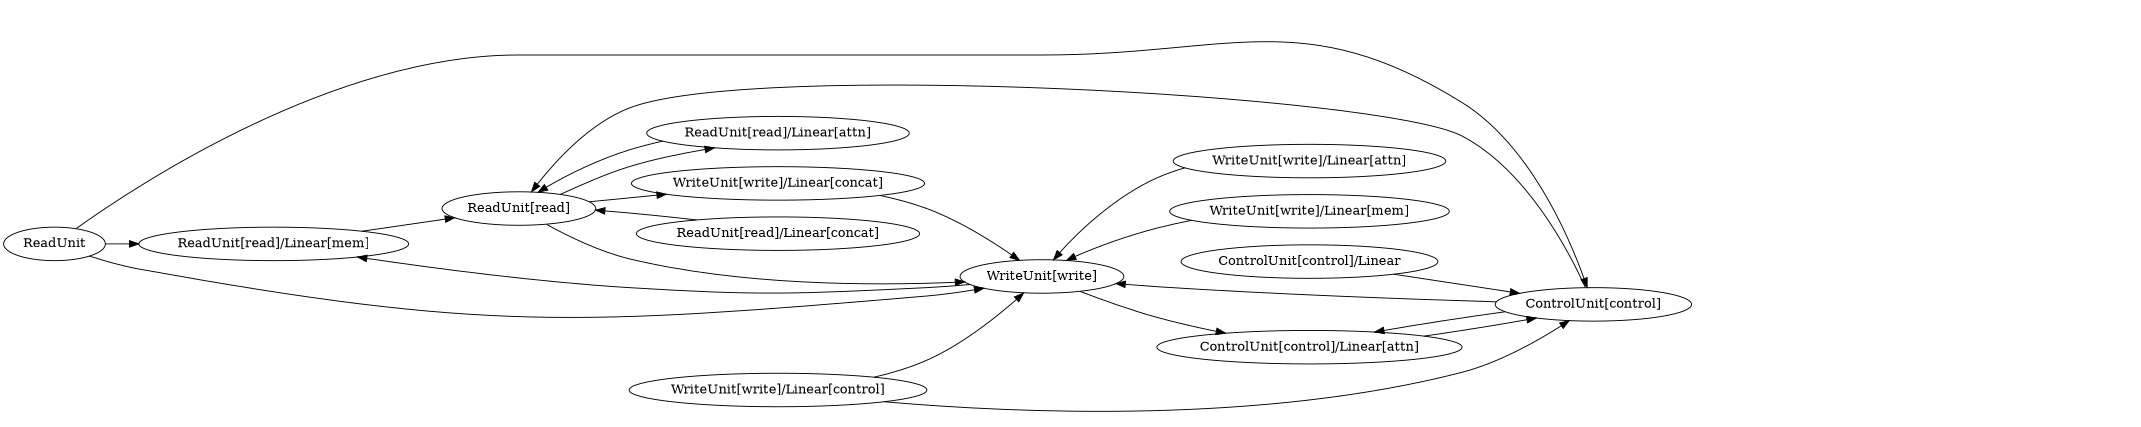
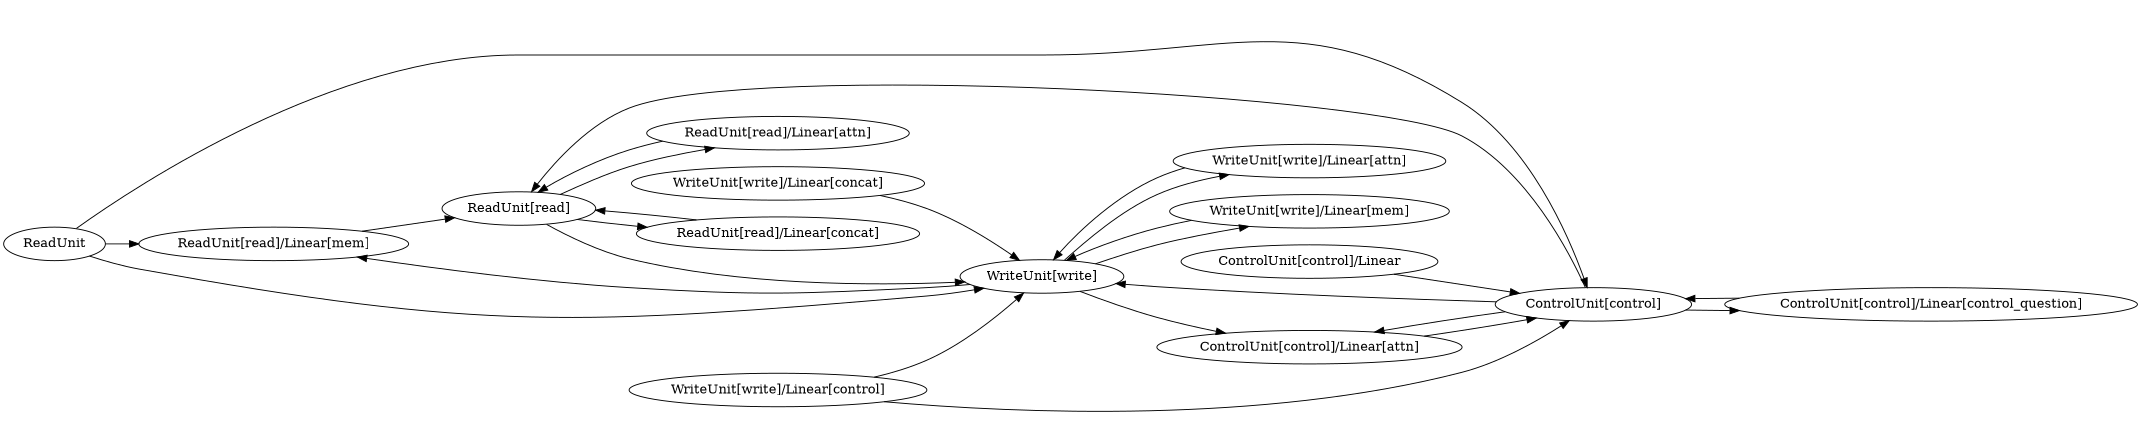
edge "ReadUnit[read]" -> "WriteUnit[write]/Linear[concat]": now "ReadUnit[read]" -> "ReadUnit[read]/Linear[concat]"
edge "WriteUnit[write]" -> "WriteUnit[write]/Linear[attn]": added
edge "WriteUnit[write]" -> "WriteUnit[write]/Linear[mem]": added
node "ControlUnit[control]/Linear[control_question]": added
